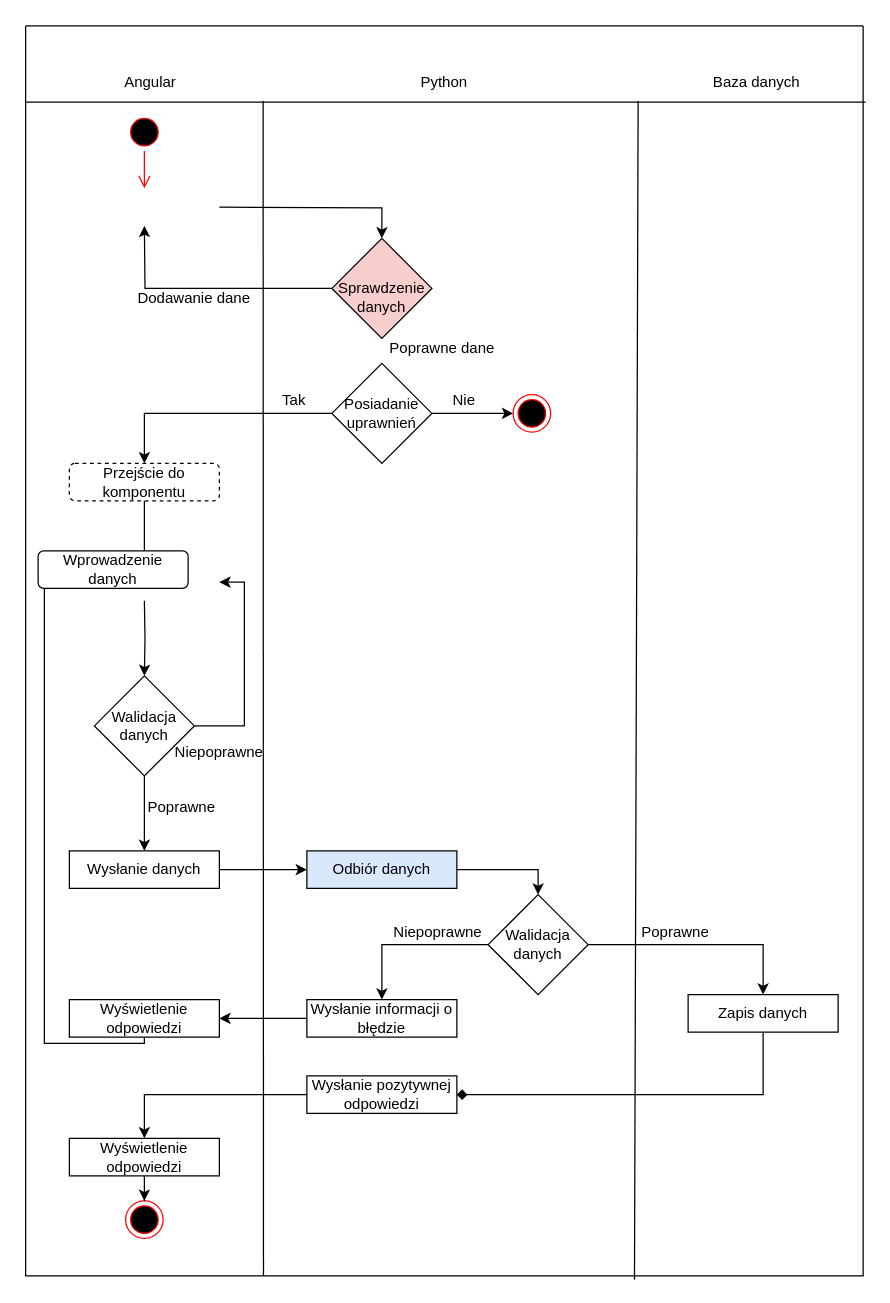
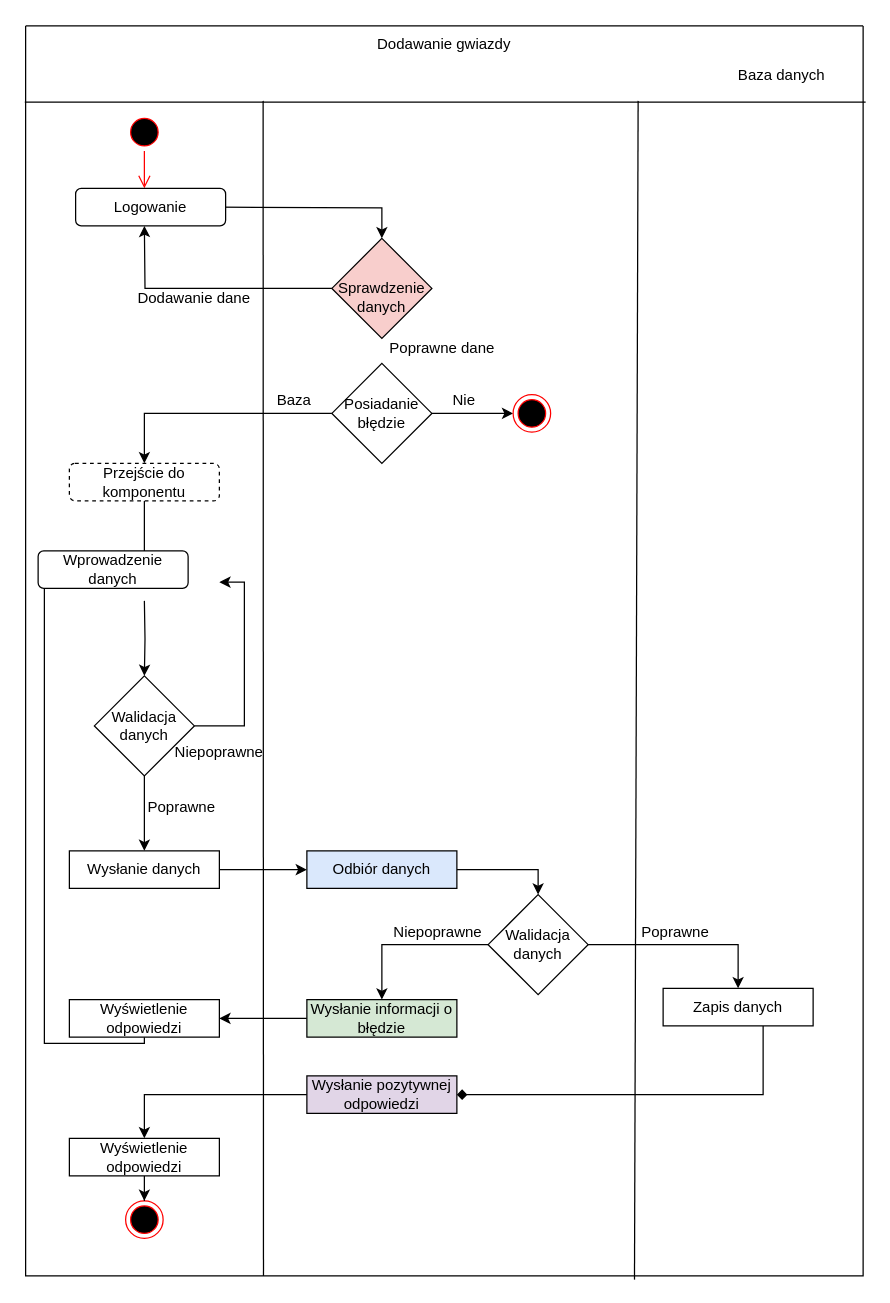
node "Dodawanie gwiazdy": added
node "Angular": removed
node "Python": removed
node "Baza danych": moved (757, 82) -> (782, 76)
node "Logowanie": added
node "Tak": label "Tak" -> "Baza"
node "Posiadanie uprawnień": label "Posiadanie uprawnień" -> "Posiadanie błędzie"
node "Zapis danych": moved (763, 1013) -> (738, 1007)
node "Wysłanie informacji o błędzie": fillcolor #ffffff -> #d5e8d4
node "Wysłanie pozytywnej odpowiedzi": fillcolor #ffffff -> #e1d5e7
